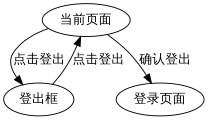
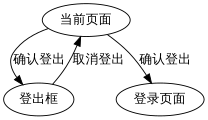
edge "当前页面" -> "登出框": label "点击登出" -> "确认登出"
edge "登出框" -> "当前页面": label "点击登出" -> "取消登出"
